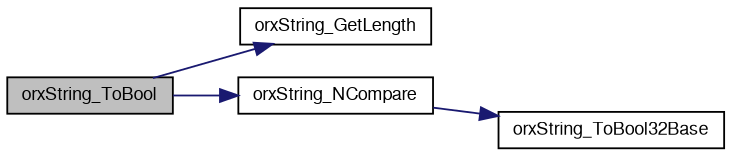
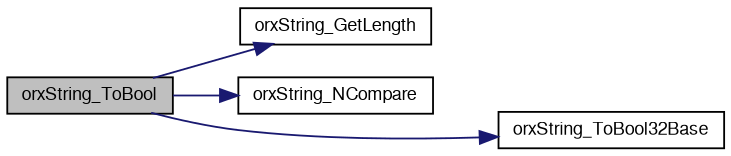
edge "orxString_NCompare" -> "orxString_ToBool32Base": now "orxString_ToBool" -> "orxString_ToBool32Base"
